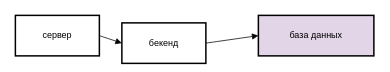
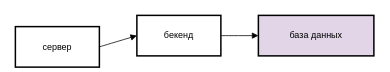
node "сервер": moved (57, 36) -> (57, 47)
node "бекенд": moved (164, 43) -> (179, 36)
